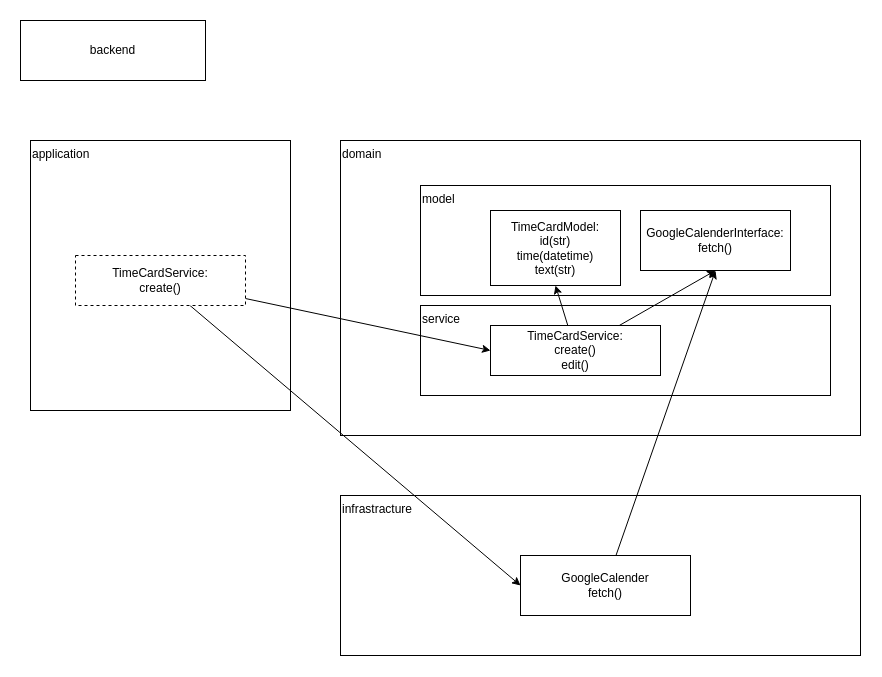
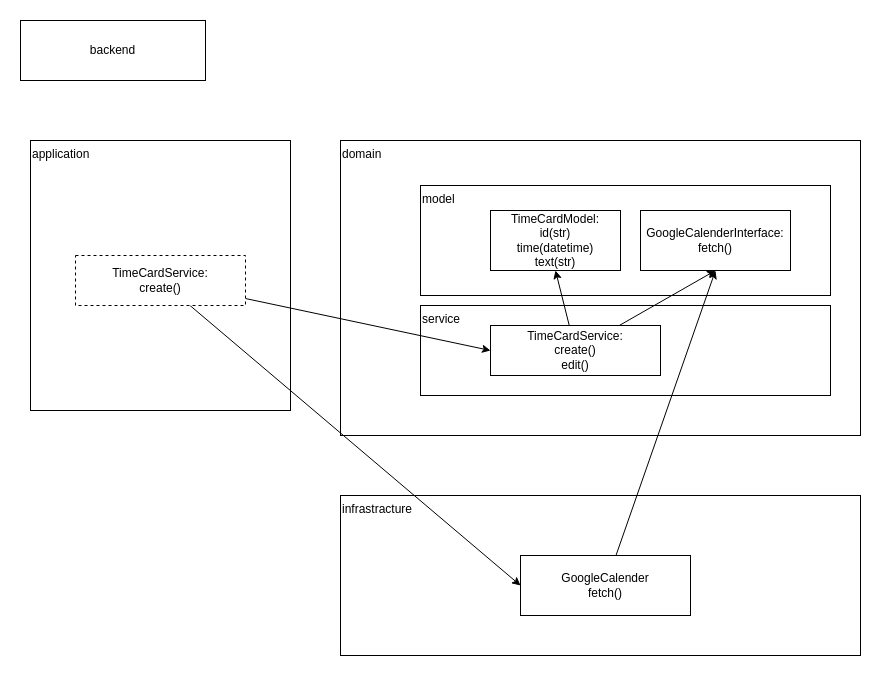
node "TimeCardModel: id(str) time(datetime) text(str)": size 130x75 -> 130x60
